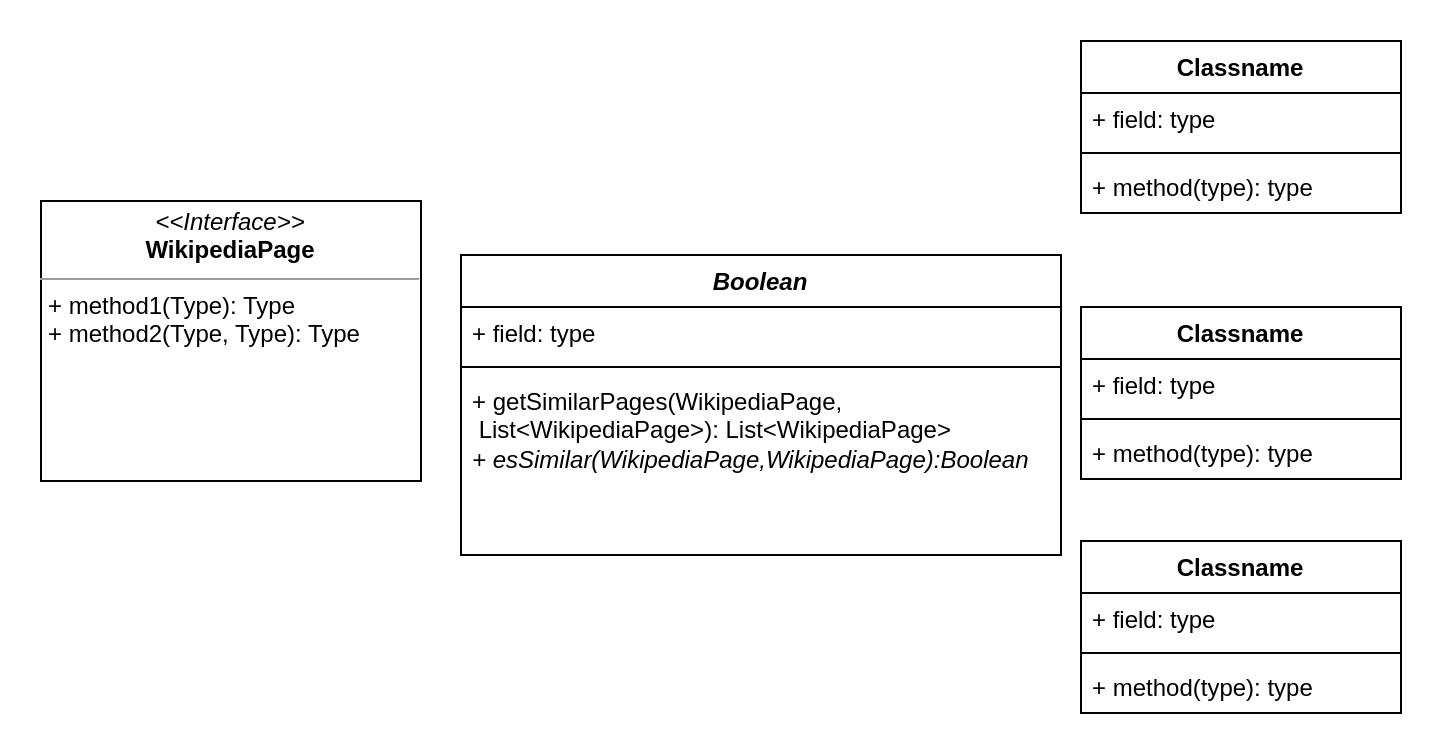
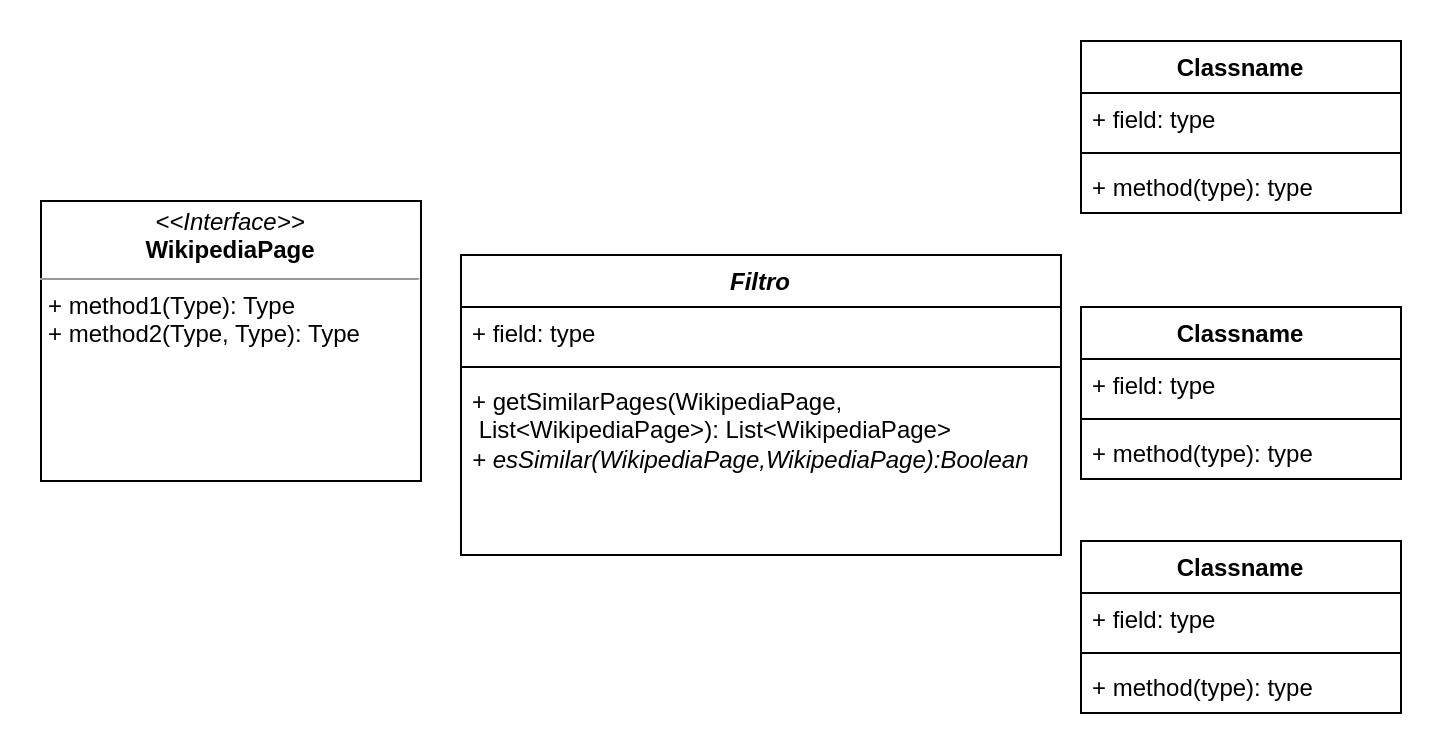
node "Boolean": label "Boolean" -> "Filtro"
